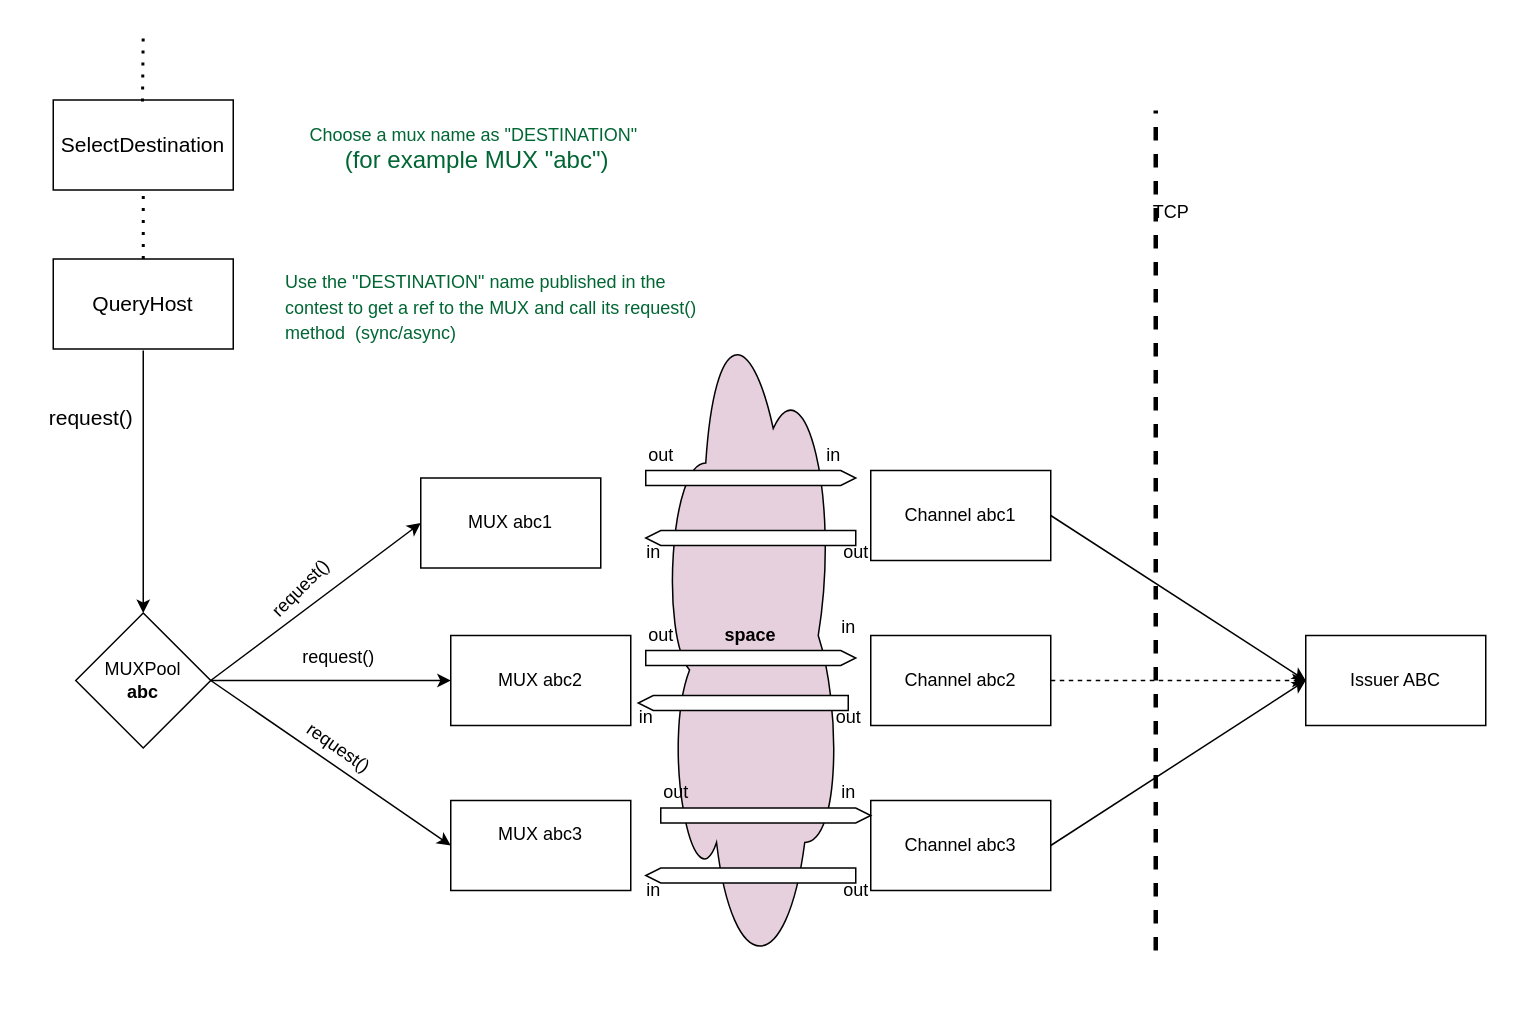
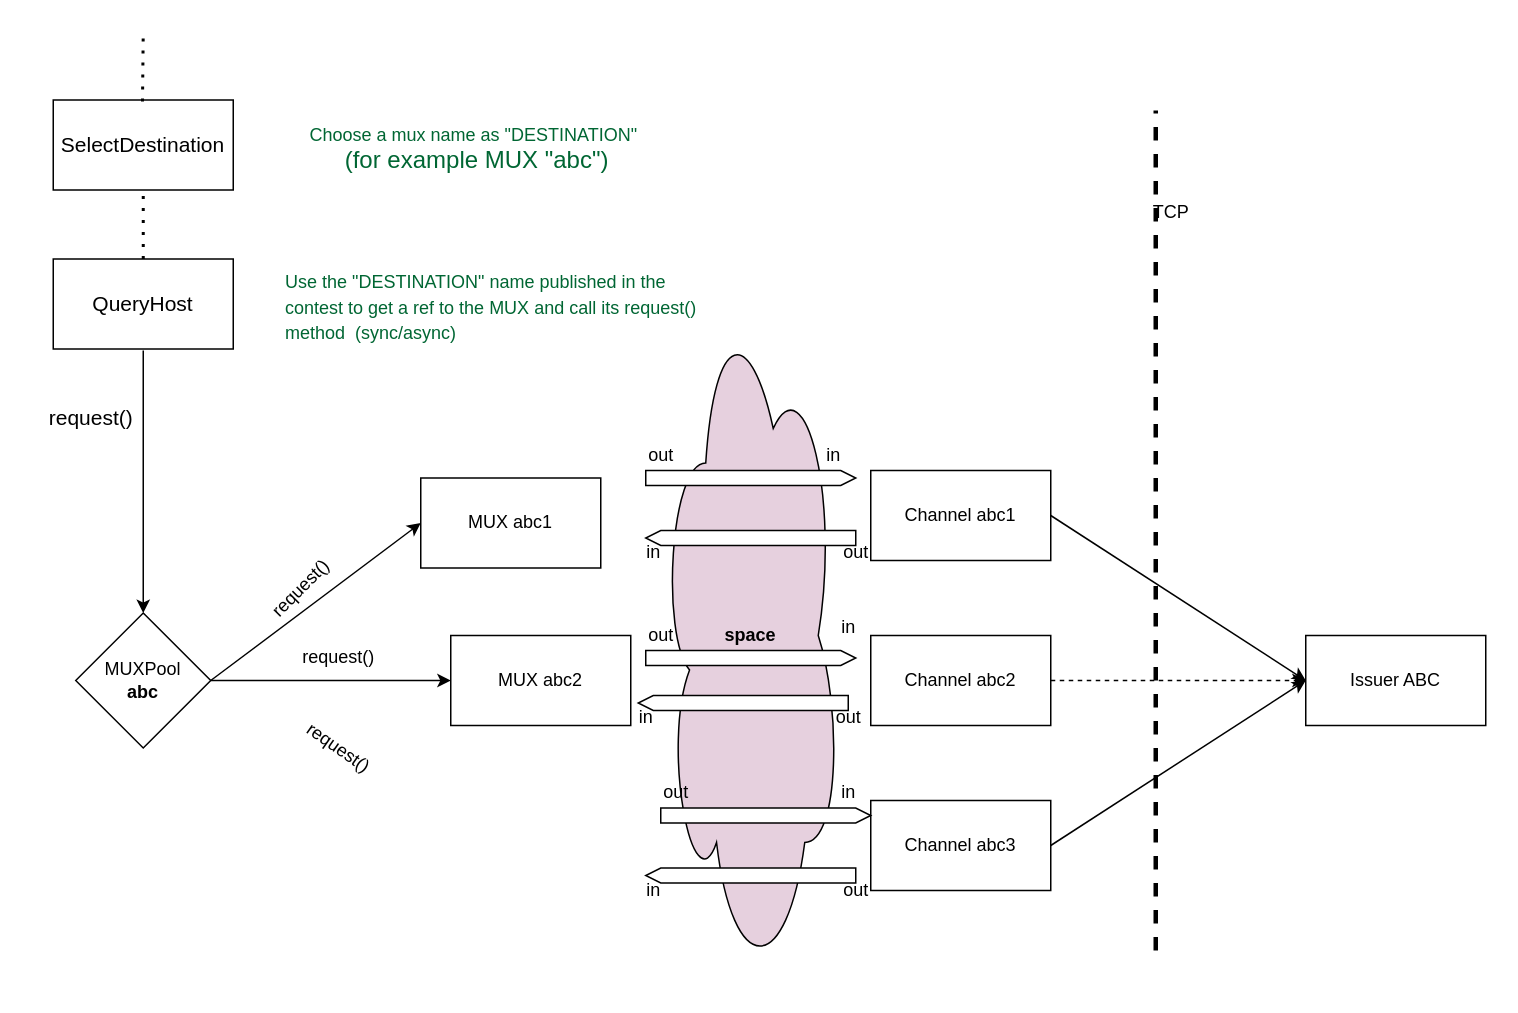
edge "MUXPool abc" -> "MUX abc3": removed
node "MUX abc3": removed
